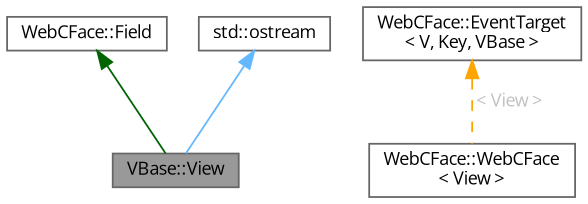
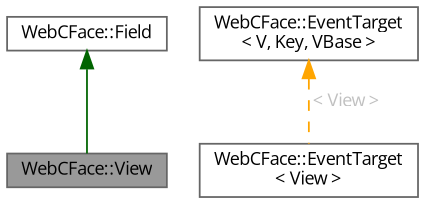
node "std::ostream": removed
node "VBase::View": label "VBase::View" -> "WebCFace::View"
node "WebCFace::WebCFace < View >": label "WebCFace::WebCFace < View >" -> "WebCFace::EventTarget < View >"
